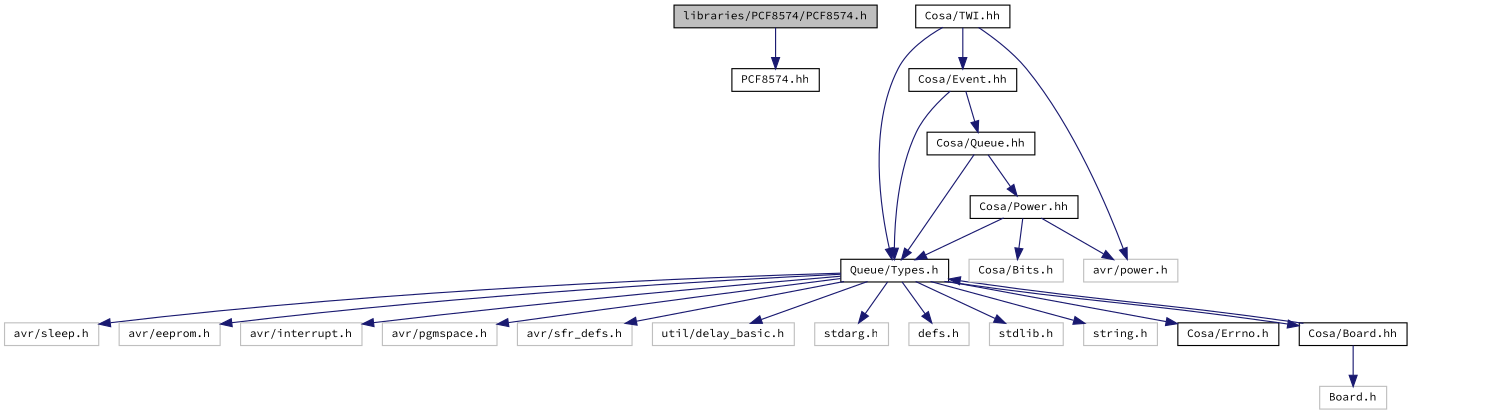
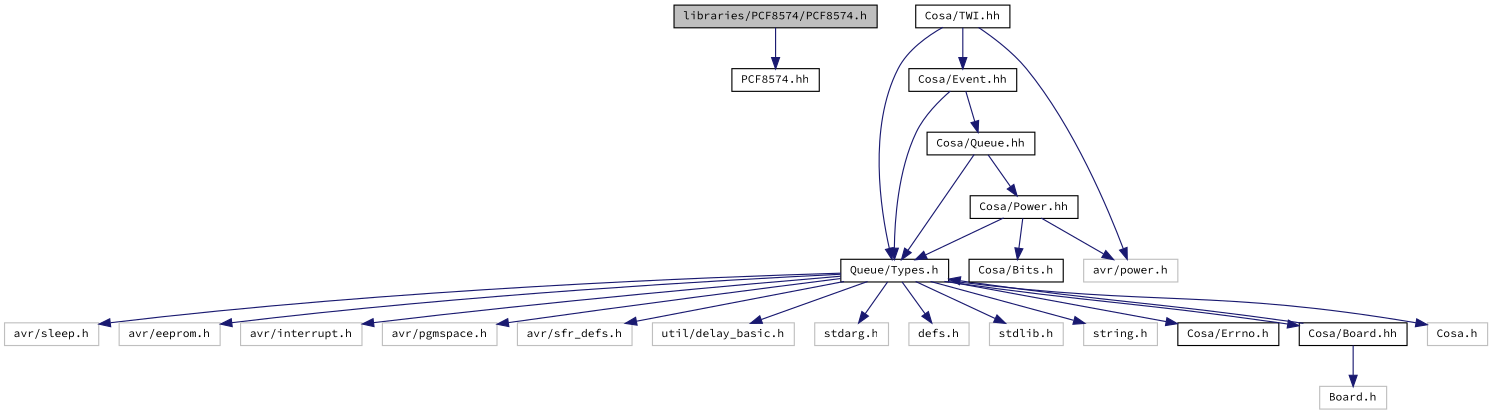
node "Cosa/Bits.h": color grey75 -> black
node "Cosa.h": added
